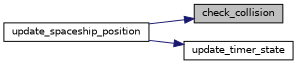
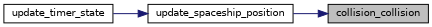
node "check_collision": label "check_collision" -> "collision_collision"
edge "update_spaceship_position" -> "update_timer_state": reversed
